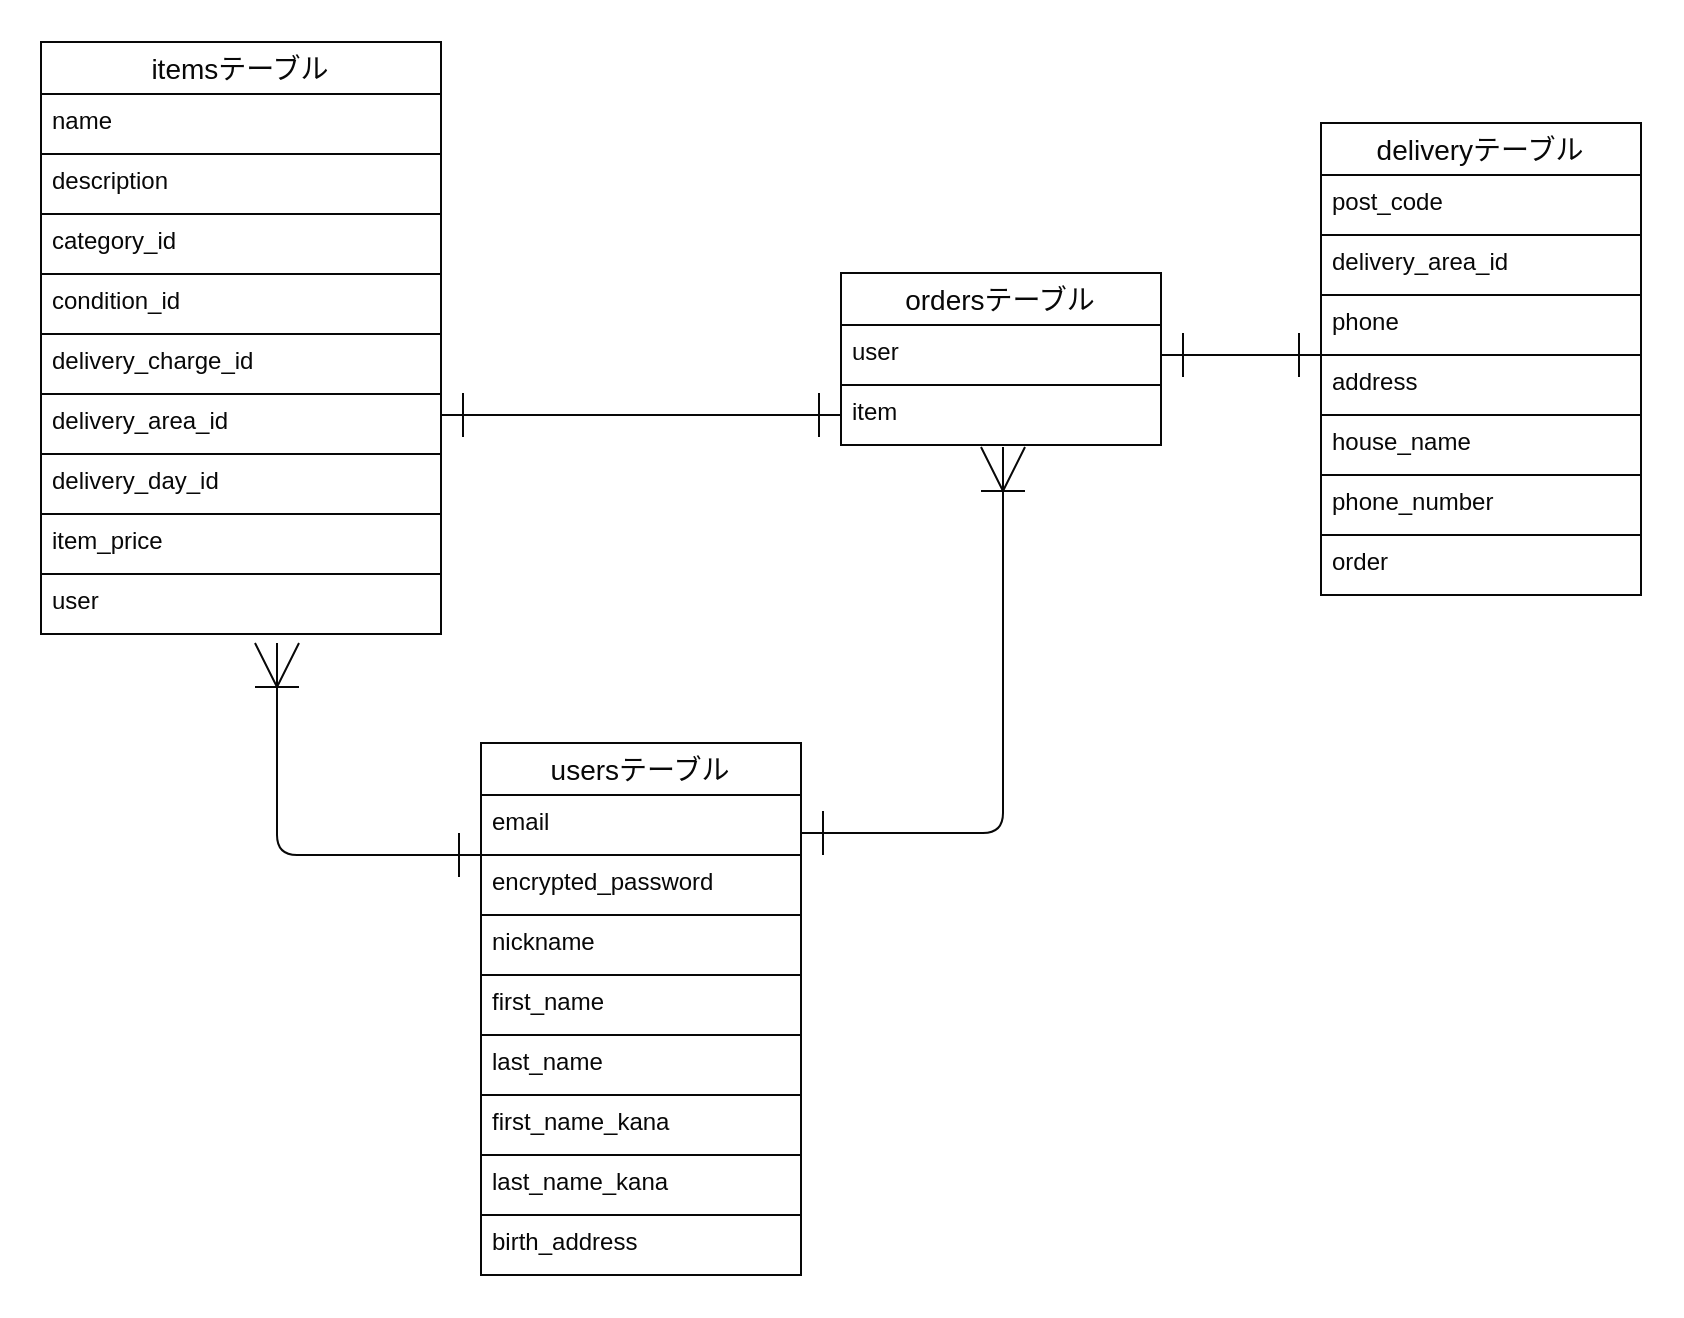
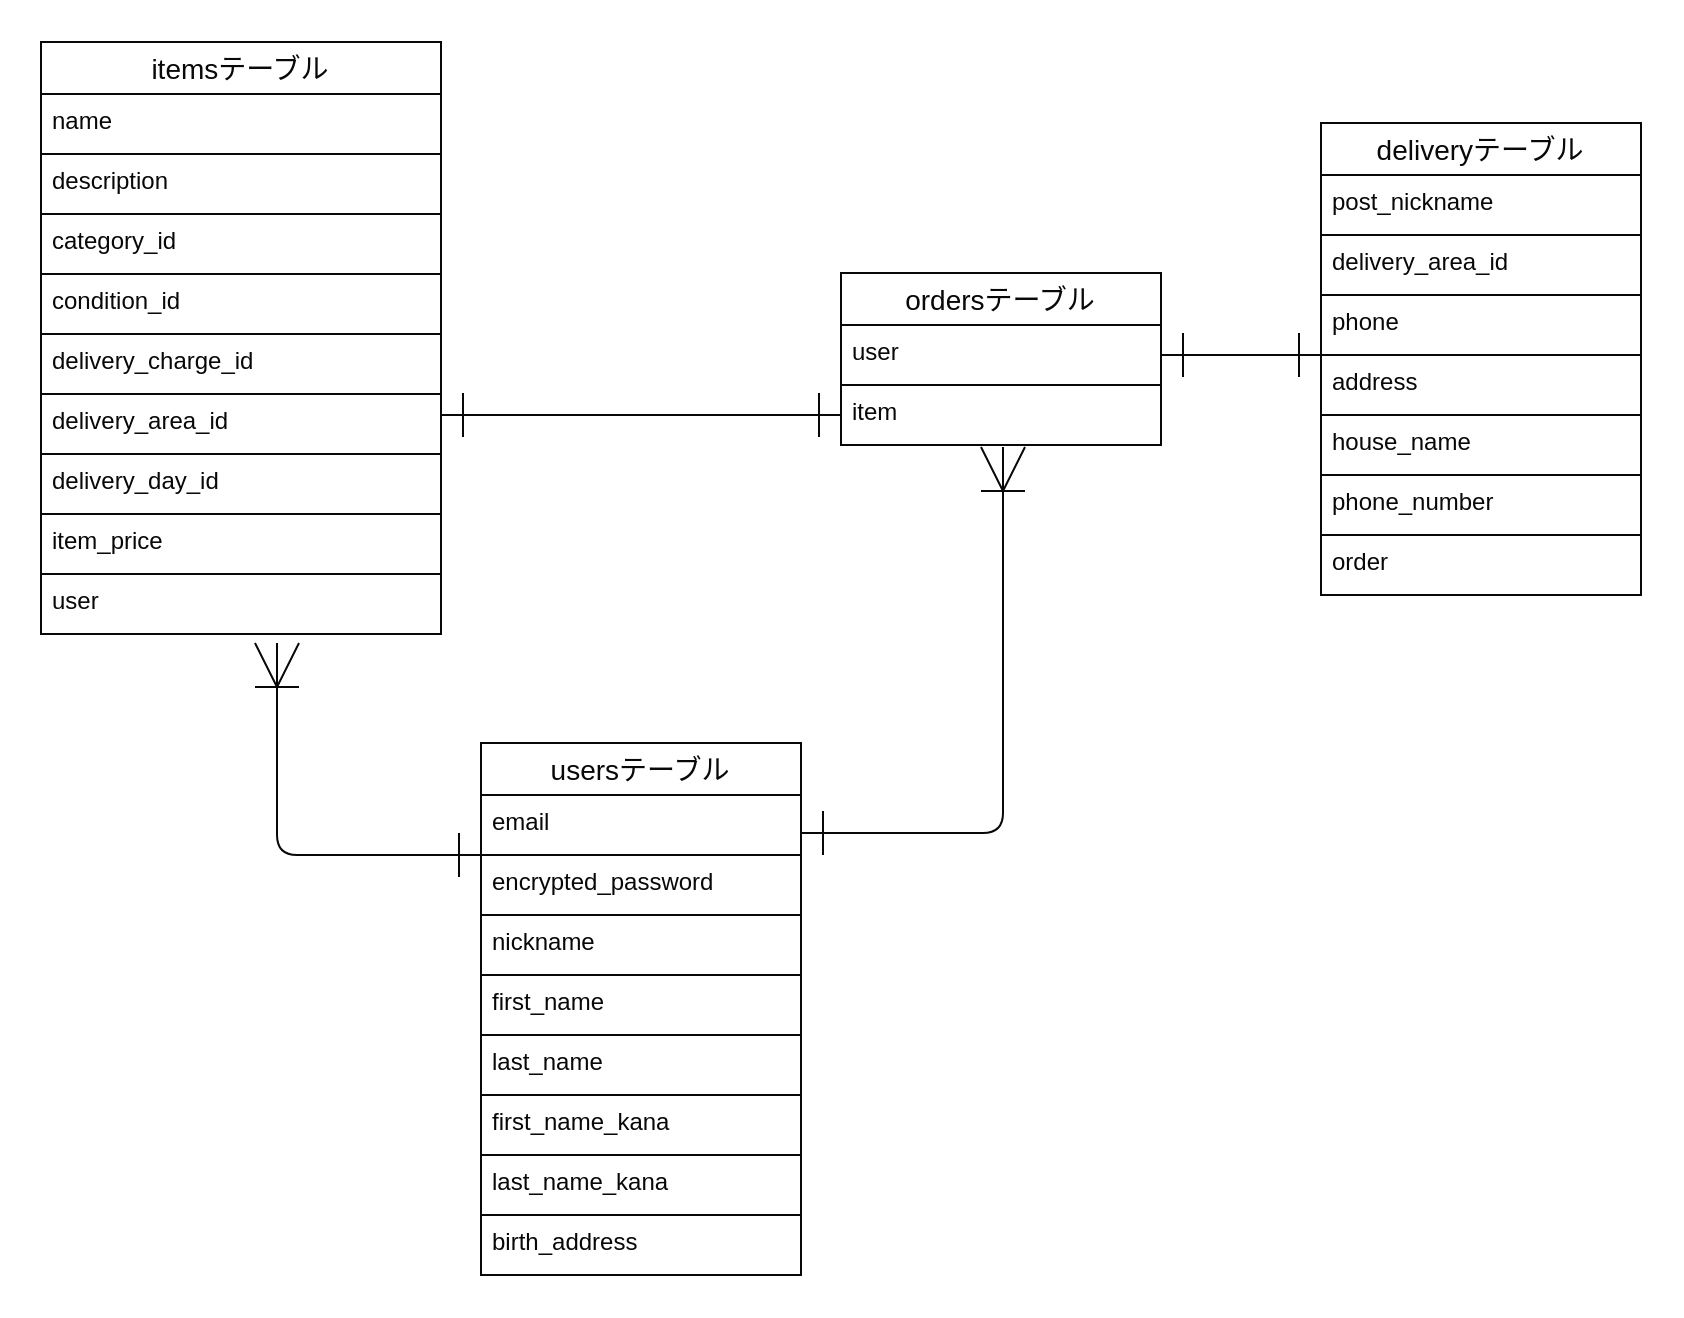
node "post_code": label "post_code" -> "post_nickname"
